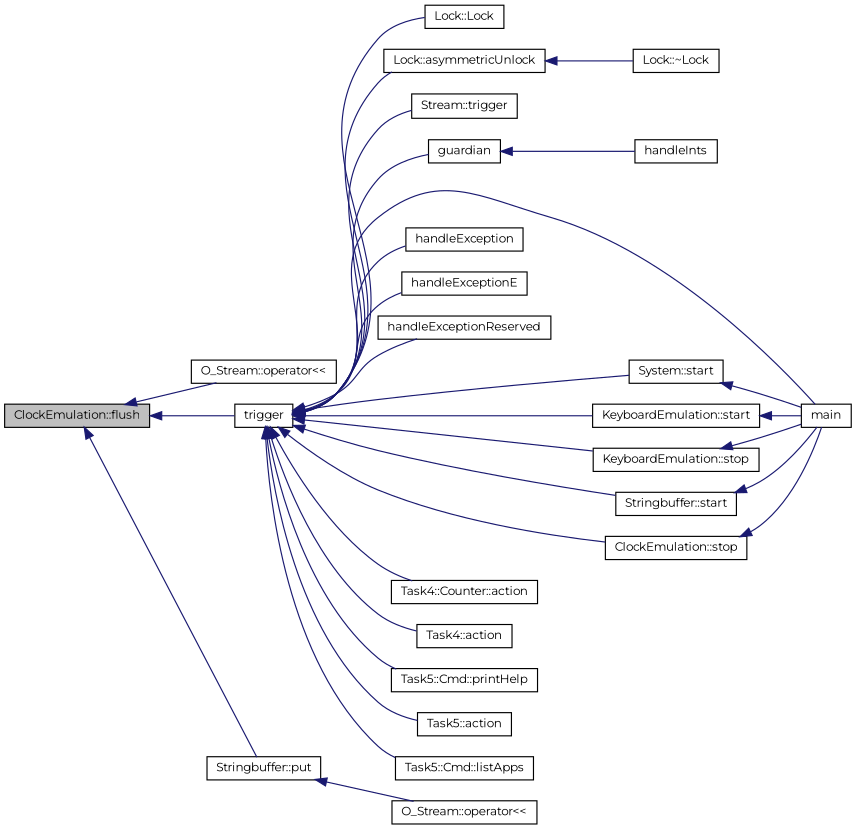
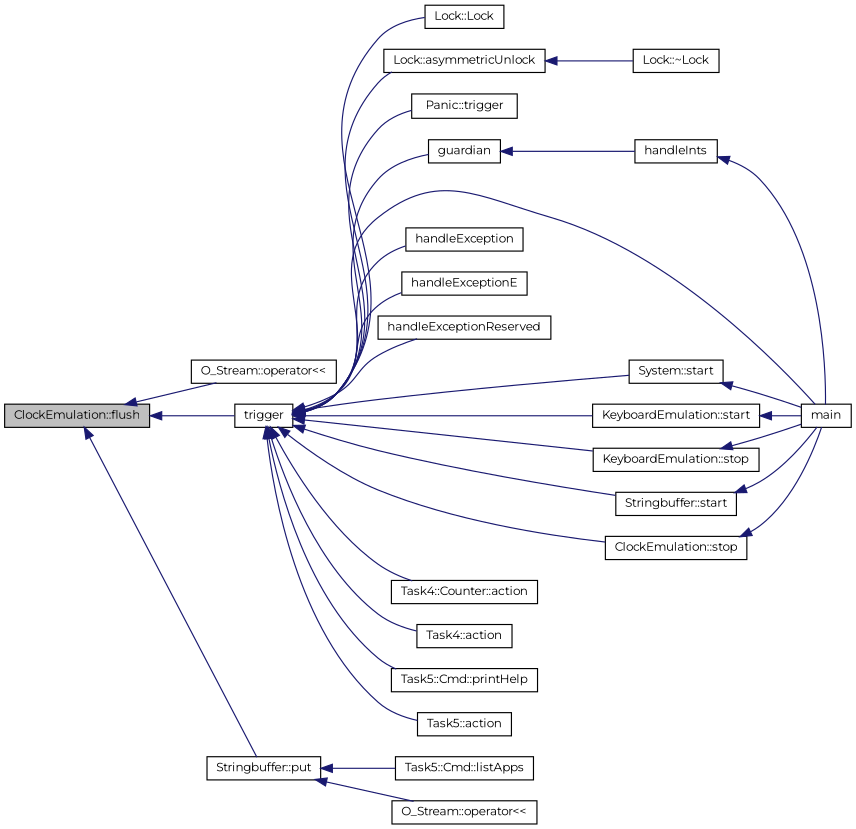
node "Stream::trigger": label "Stream::trigger" -> "Panic::trigger"
edge "main" -> "handleInts": added
edge "Task5::Cmd::listApps" -> "trigger": now "Task5::Cmd::listApps" -> "Stringbuffer::put"
